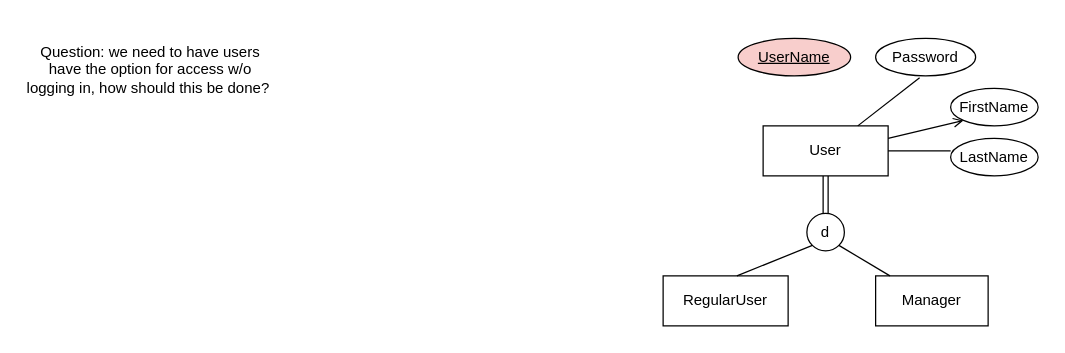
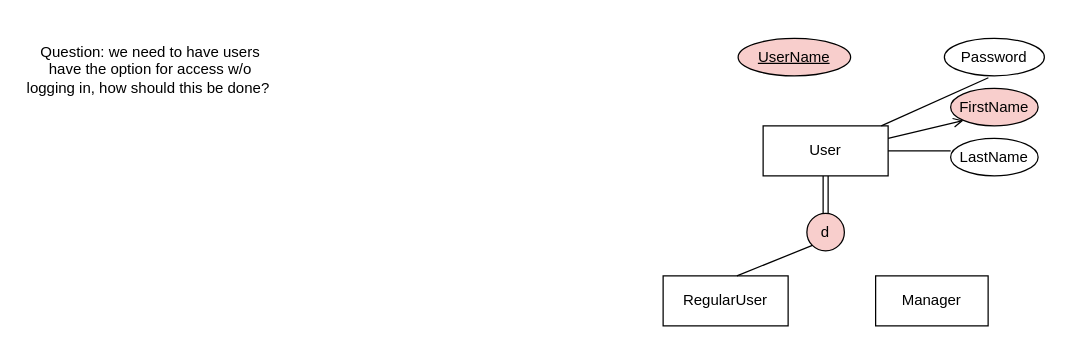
node "Password": moved (926, 57) -> (994, 57)
node "FirstName": fillcolor #ffffff -> #f8cecc
node "d": fillcolor #ffffff -> #f8cecc
edge "d" -- "Manager": removed
